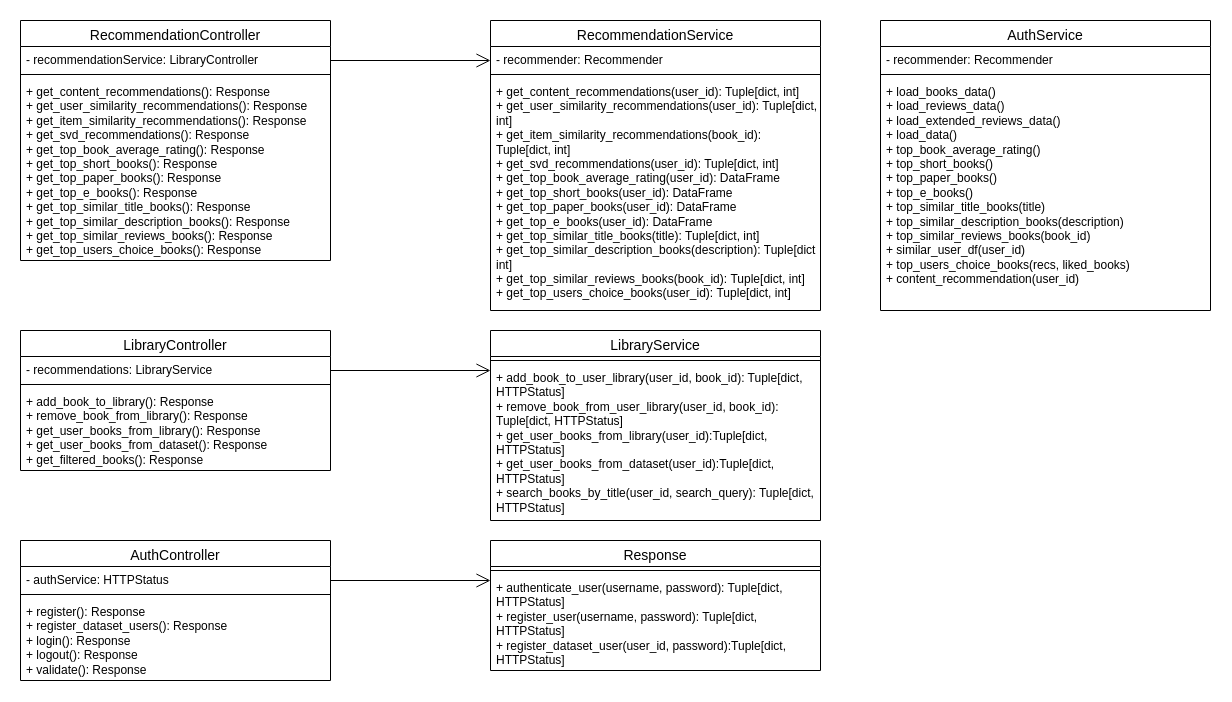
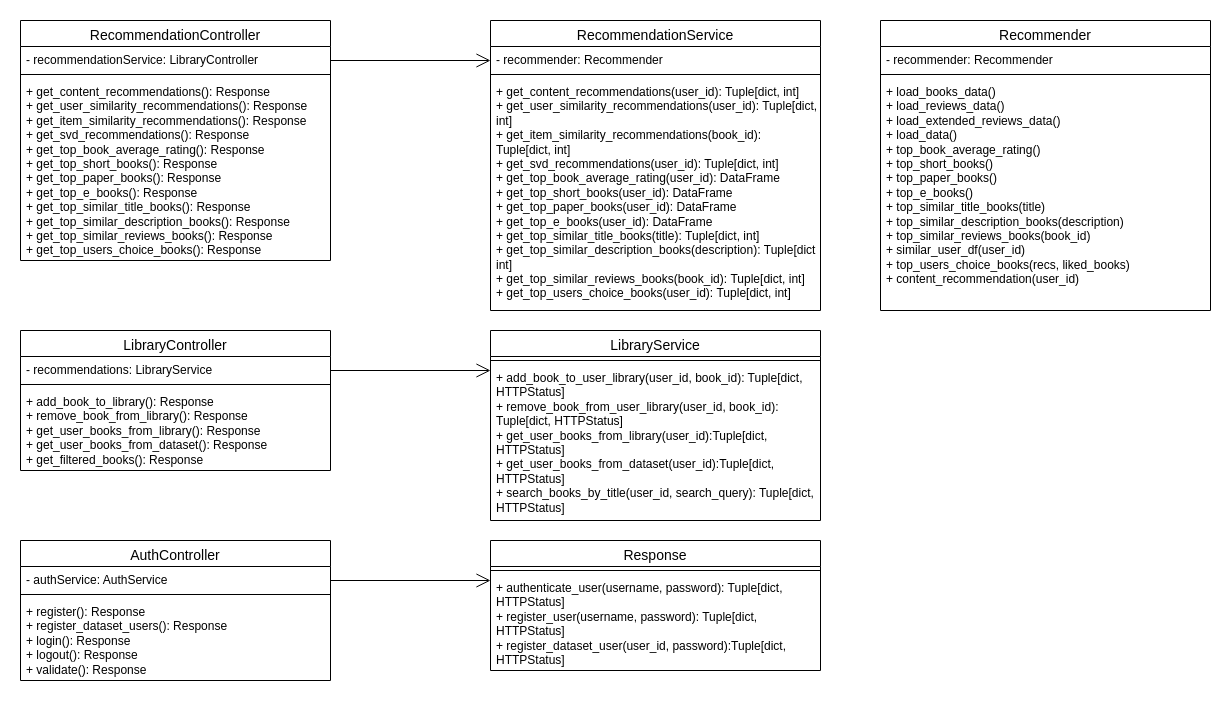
node "AuthService": label "AuthService" -> "Recommender"
node "- authService: HTTPStatus": label "- authService: HTTPStatus" -> "- authService: AuthService"
